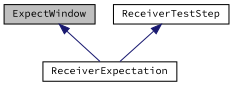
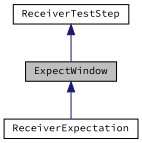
edge "ReceiverExpectation" -> "ReceiverTestStep": now "ExpectWindow" -> "ReceiverTestStep"
